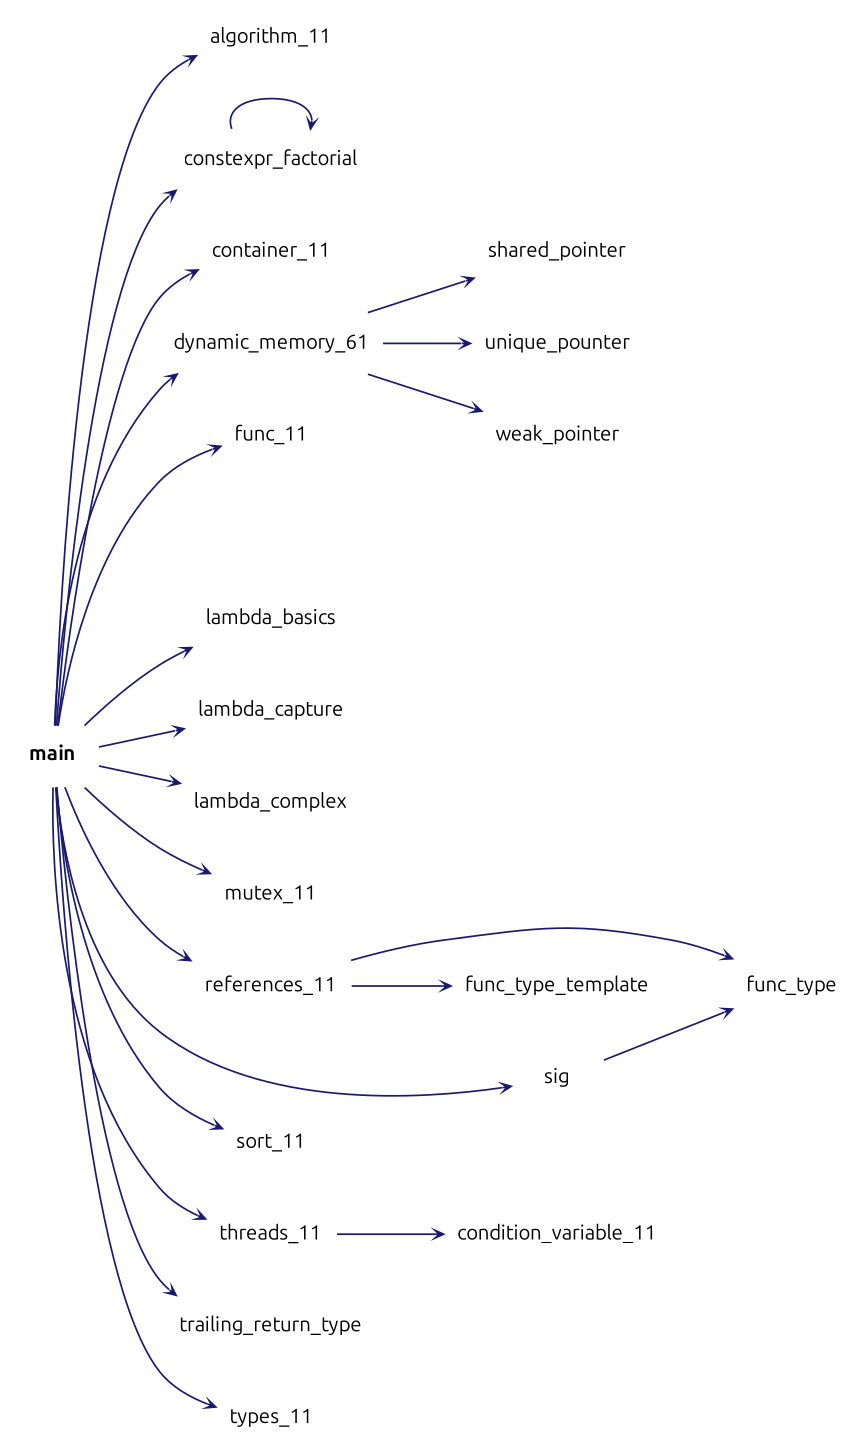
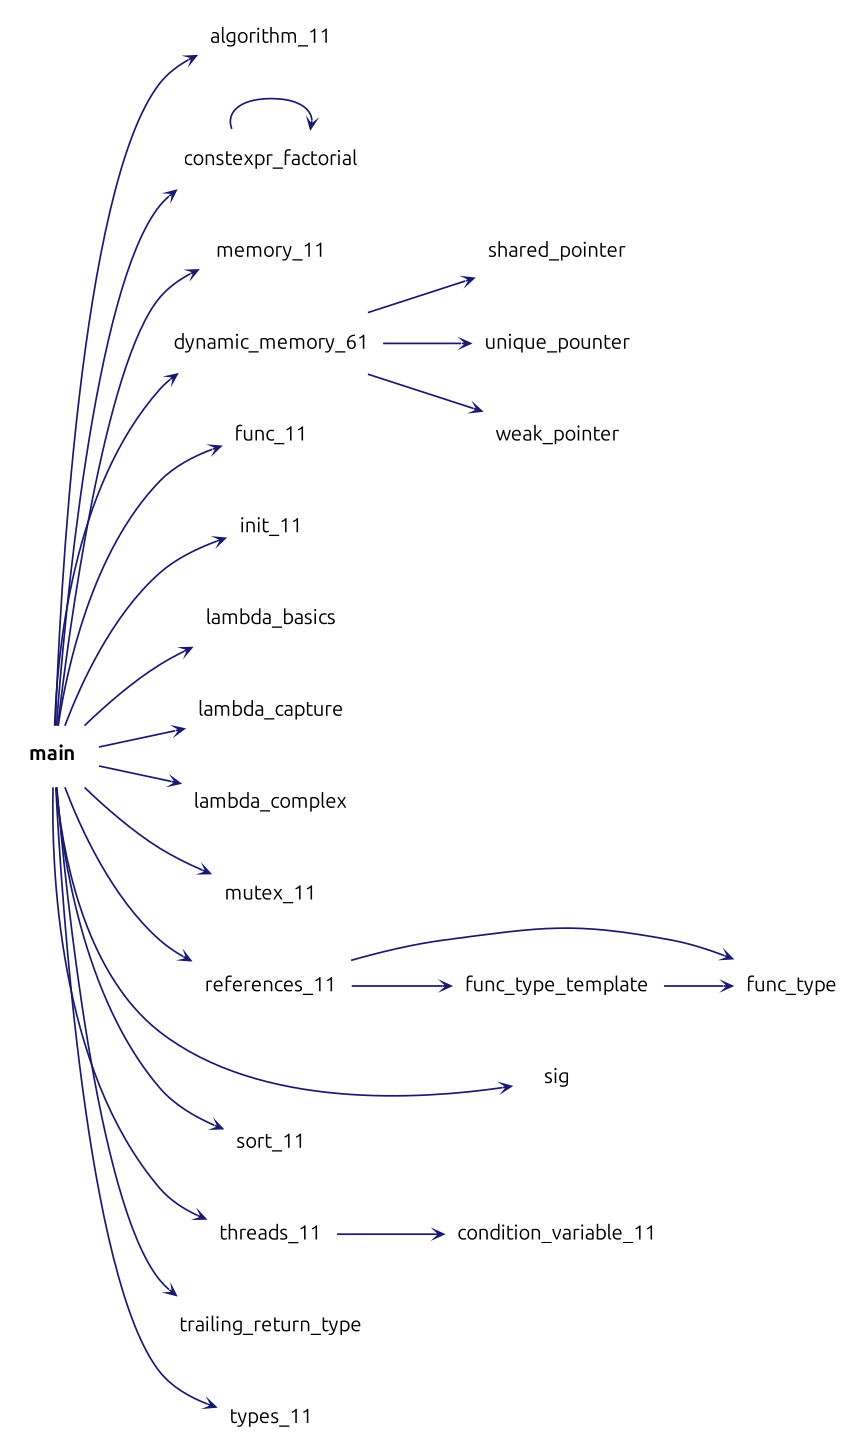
node "container_11": label "container_11" -> "memory_11"
node "init_11": added
edge "sig" -> "func_type": now "func_type_template" -> "func_type"
